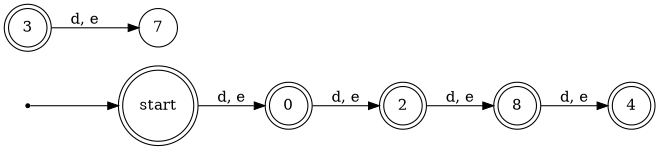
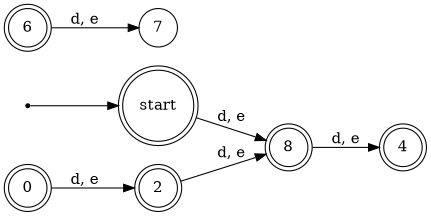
node "3": label "3" -> "6"
edge "start" -> "0": now "start" -> "8"
